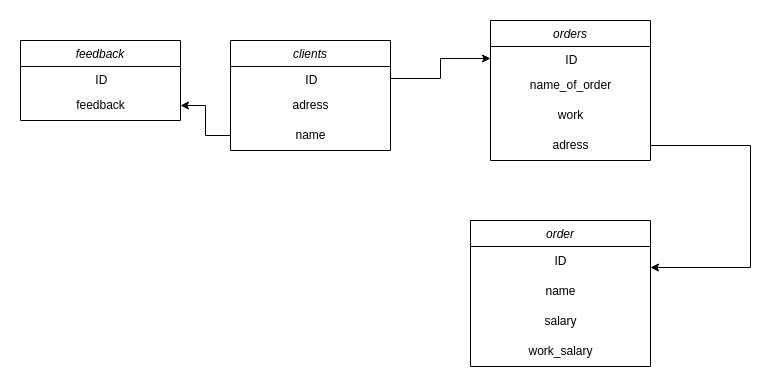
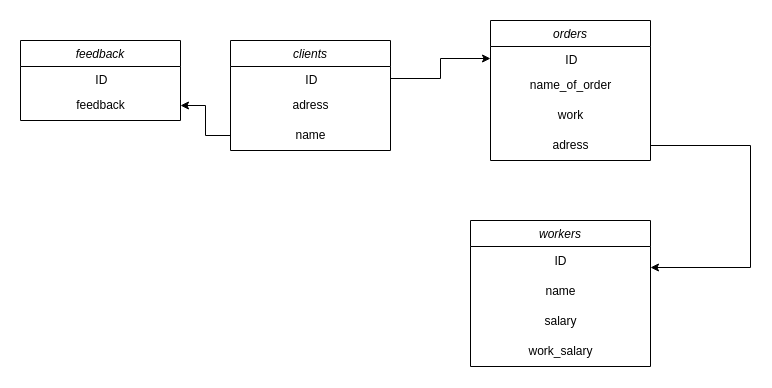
node "order": label "order" -> "workers"
